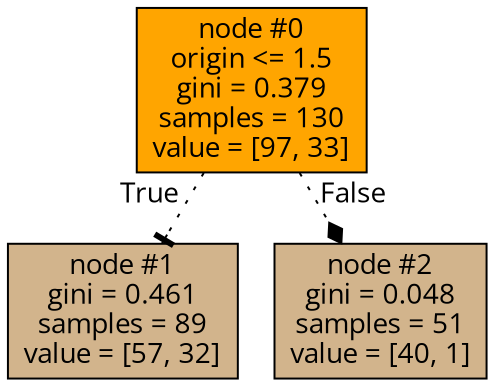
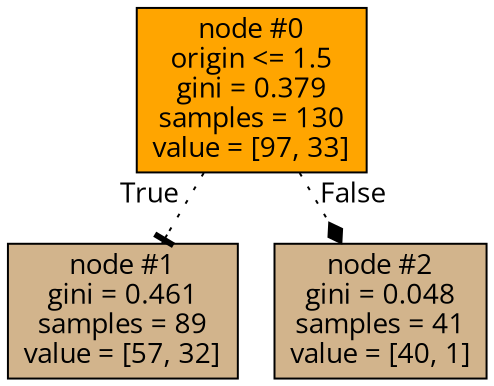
node "node #2 gini = 0.048 samples = 51 value = [40, 1]": label "node #2 gini = 0.048 samples = 51 value = [40, 1]" -> "node #2 gini = 0.048 samples = 41 value = [40, 1]"
